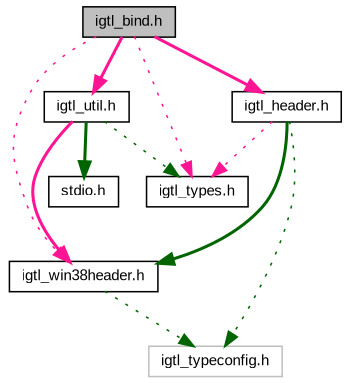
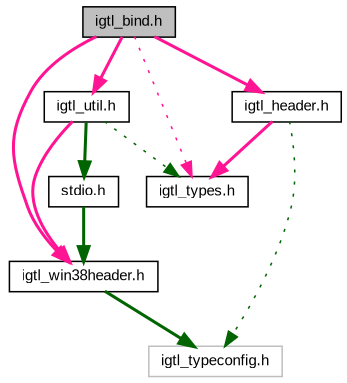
edge "igtl_bind.h" -> "igtl_win38header.h": style dotted -> bold
edge "igtl_header.h" -> "igtl_types.h": style dotted -> bold
edge "igtl_header.h" -> "igtl_win38header.h": now "stdio.h" -> "igtl_win38header.h"
edge "igtl_win38header.h" -> "igtl_typeconfig.h": style dotted -> bold
